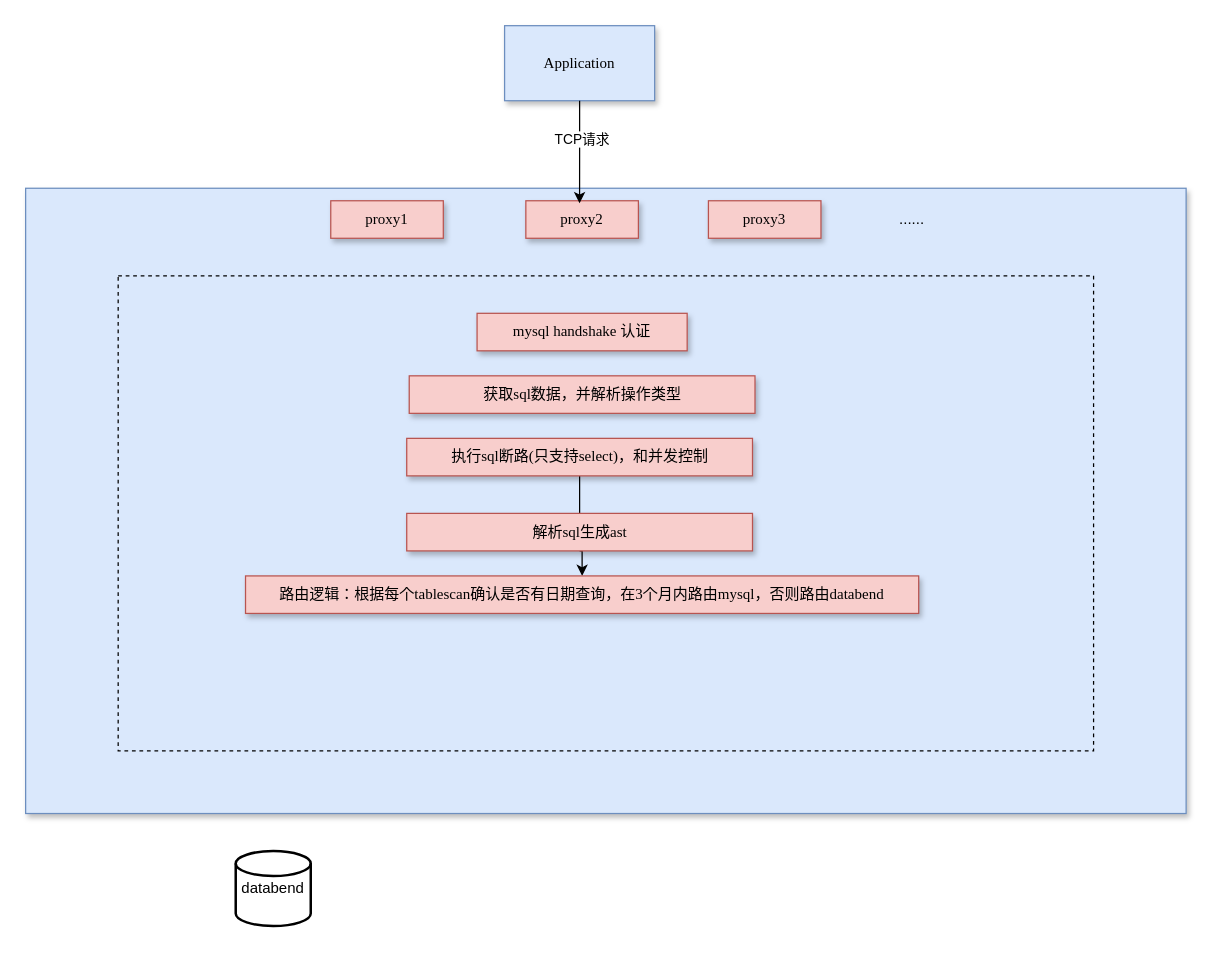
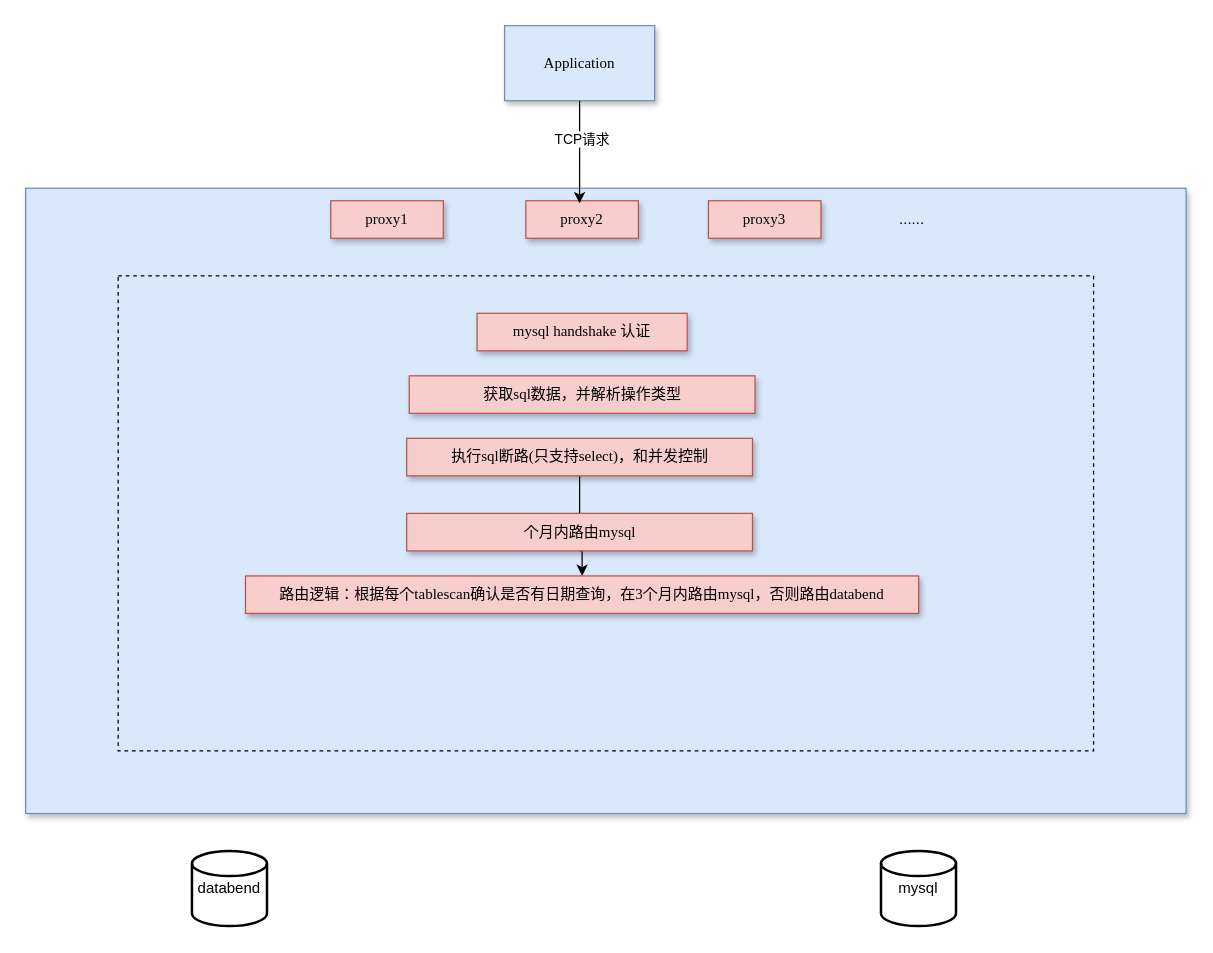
node "解析sql生成ast": label "解析sql生成ast" -> "个月内路由mysql"
node "databend": moved (273, 888) -> (229, 888)
node "mysql": added
